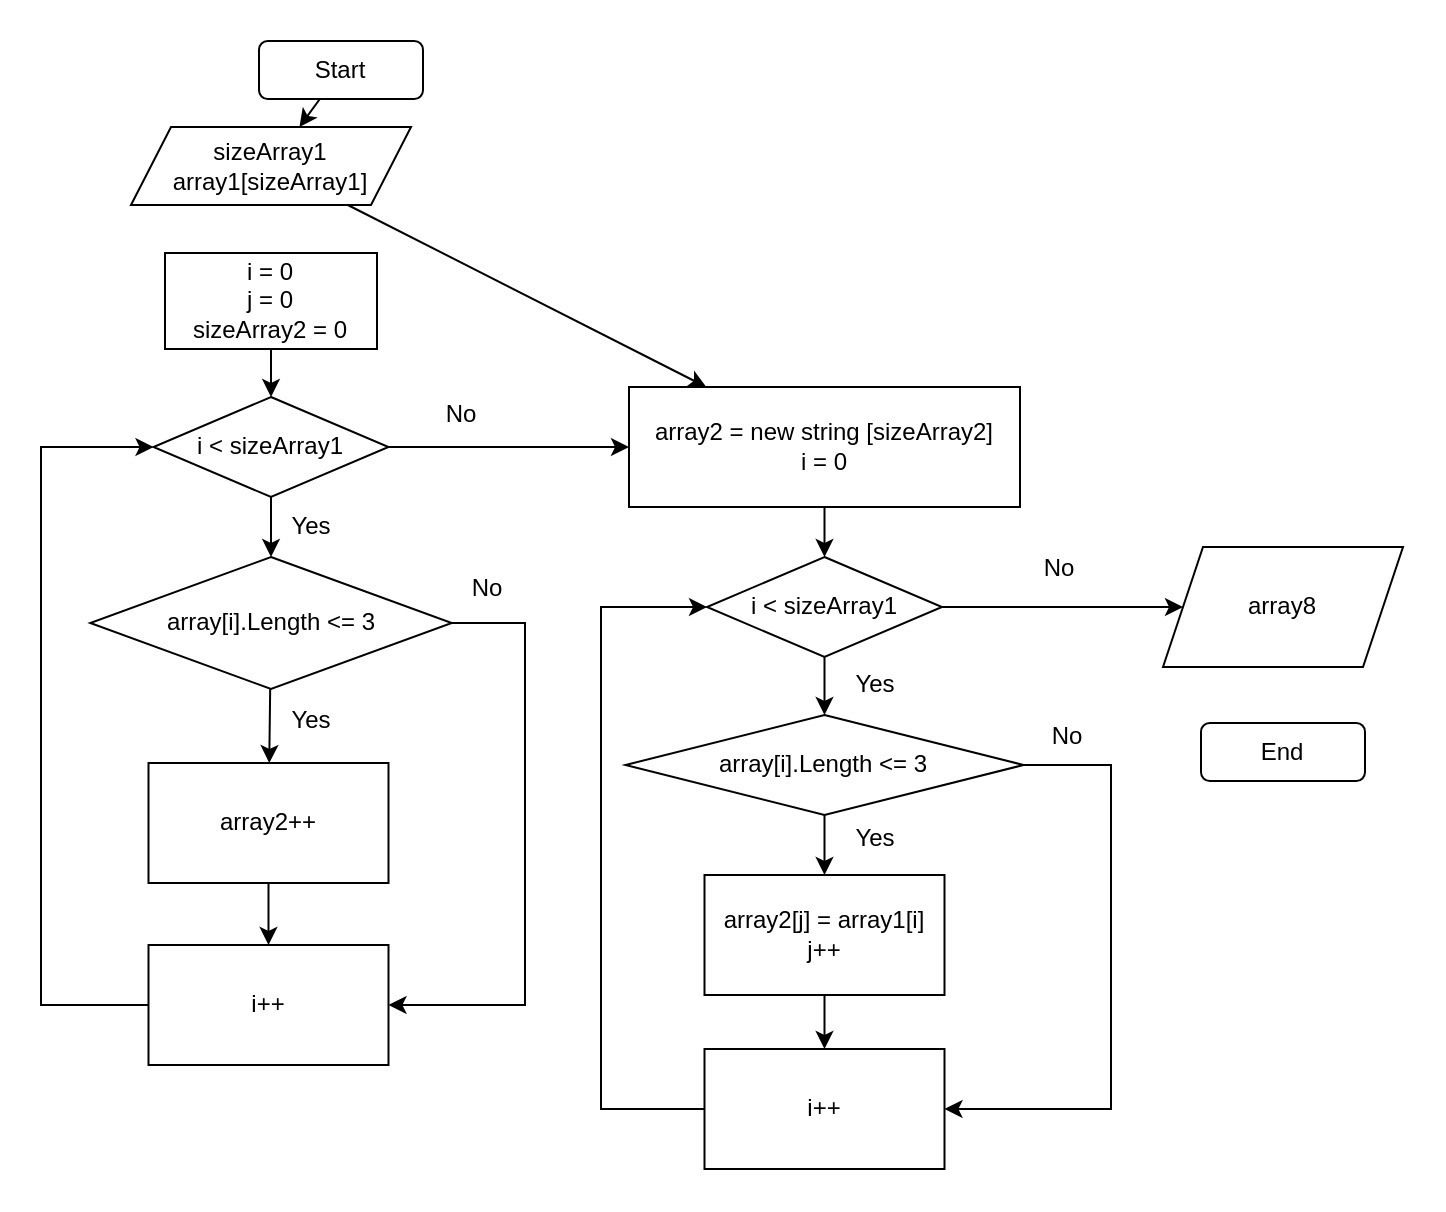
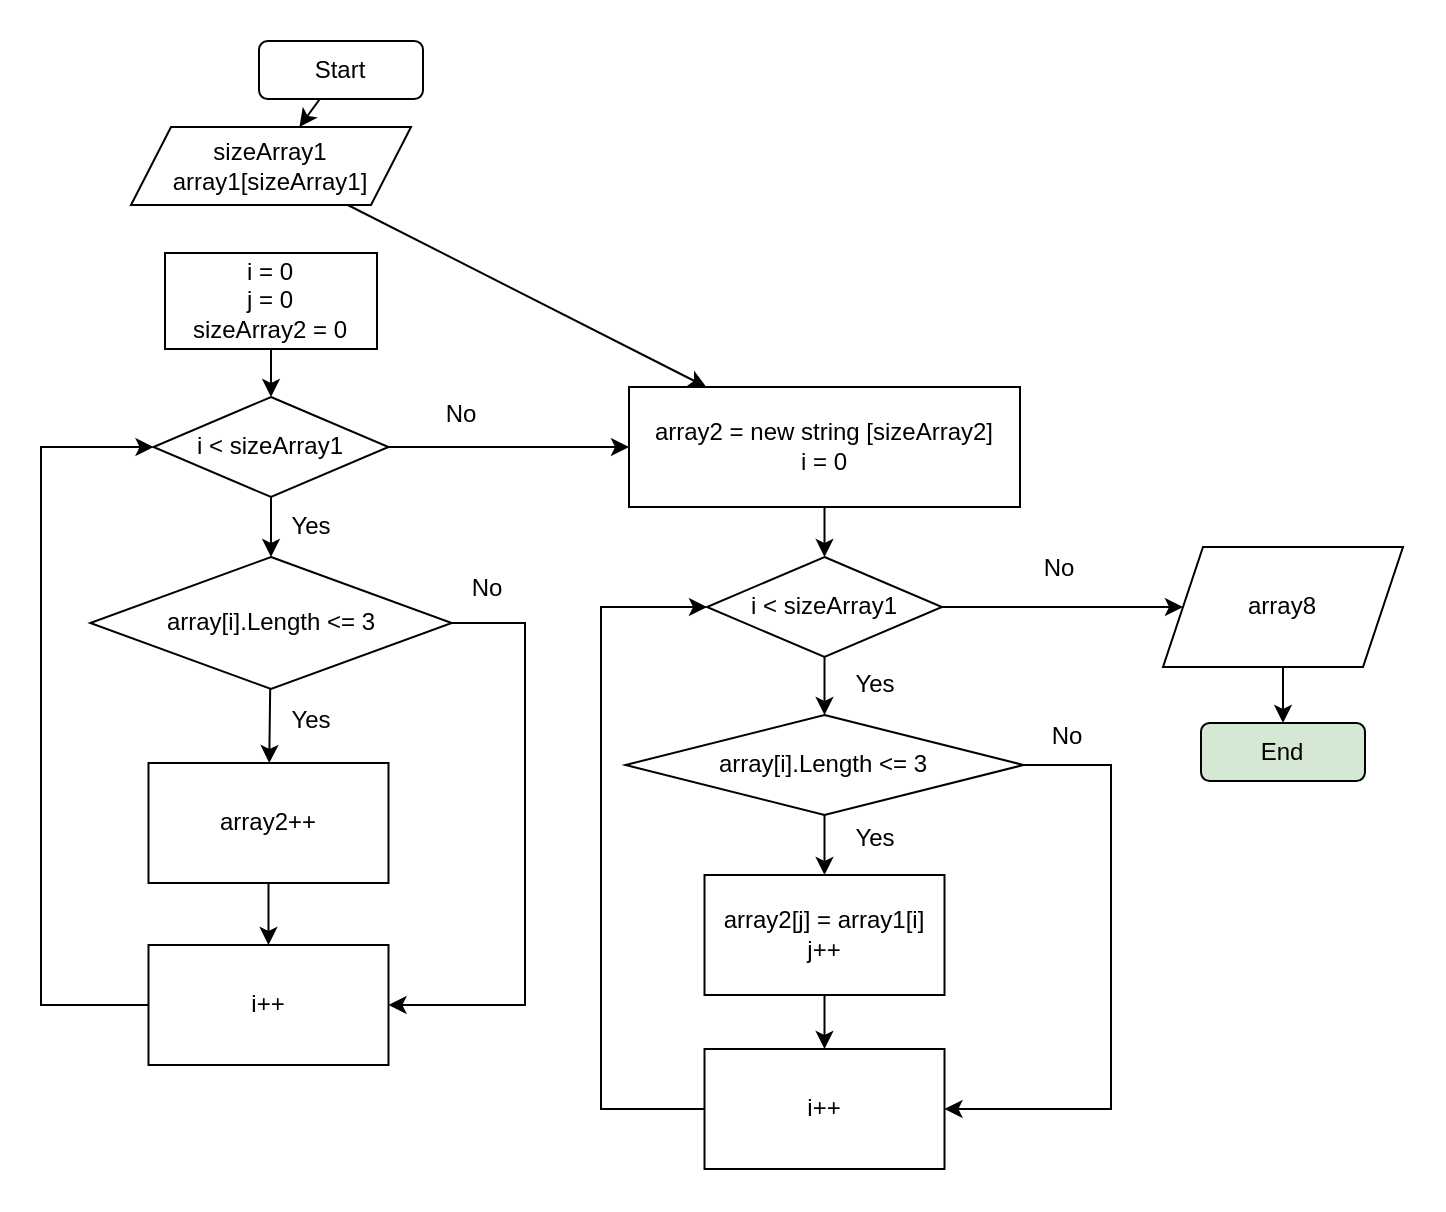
edge "array8" -> "End": added
node "End": fillcolor #ffffff -> #d5e8d4
